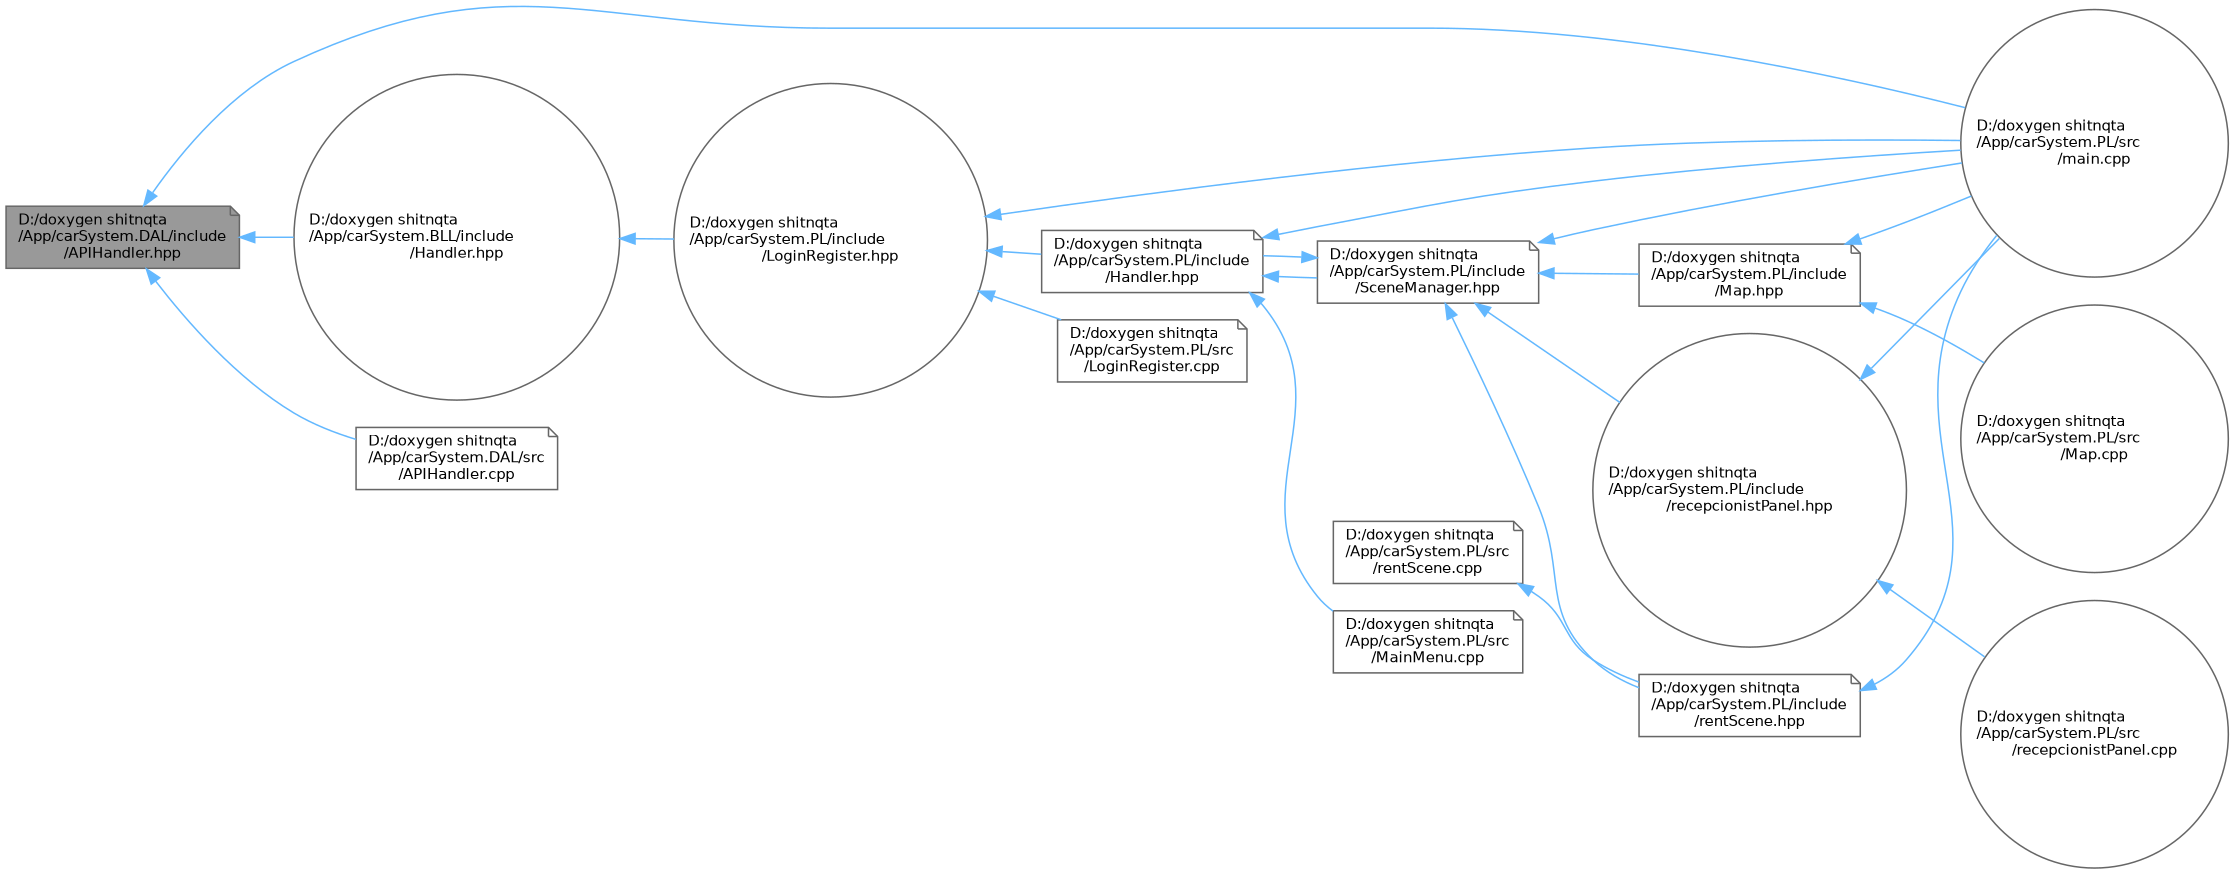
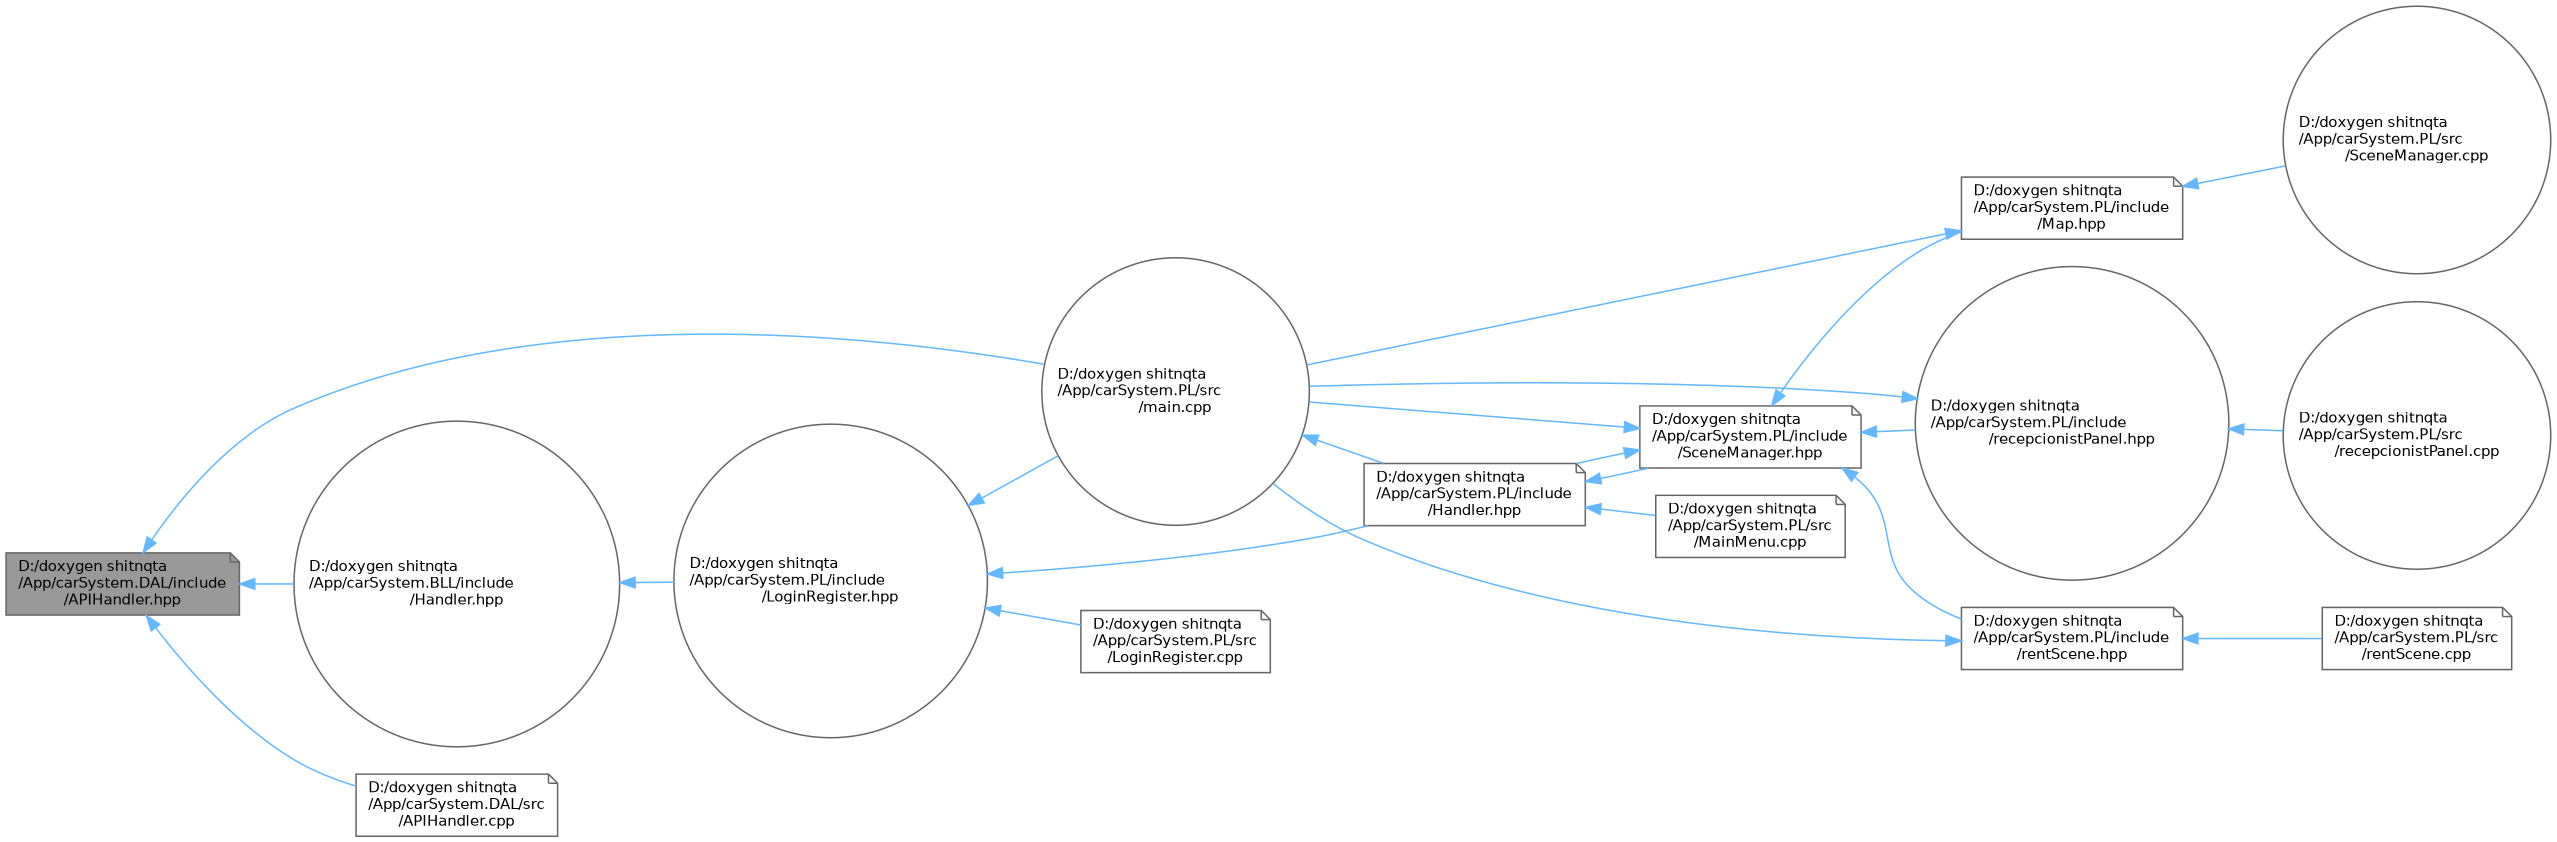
edge "D:/doxygen shitnqta /App/carSystem.PL/src /main.cpp" -> "D:/doxygen shitnqta /App/carSystem.PL/include /Handler.hpp": reversed
node "D:/doxygen shitnqta /App/carSystem.PL/src /Map.cpp": label "D:/doxygen shitnqta /App/carSystem.PL/src /Map.cpp" -> "D:/doxygen shitnqta /App/carSystem.PL/src /SceneManager.cpp"
edge "D:/doxygen shitnqta /App/carSystem.PL/include /rentScene.hpp" -> "D:/doxygen shitnqta /App/carSystem.PL/src /rentScene.cpp": reversed
